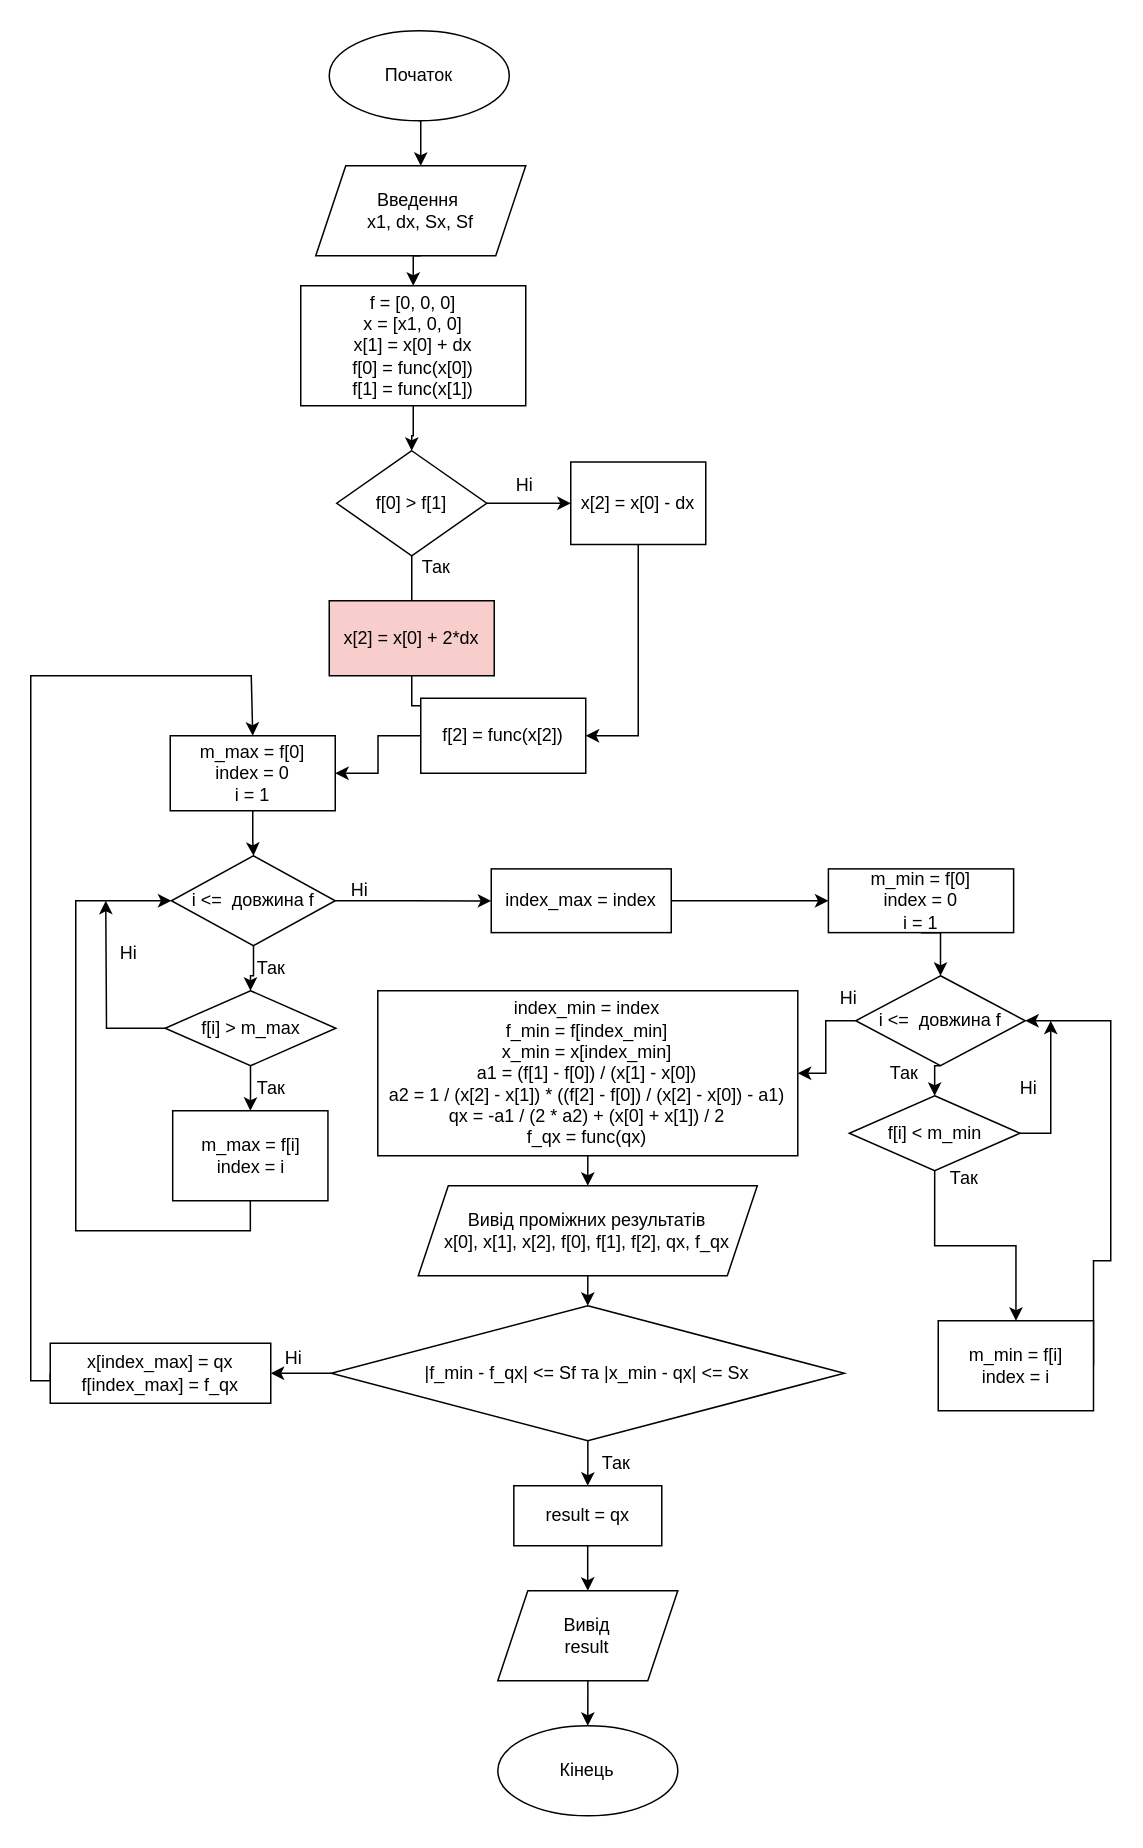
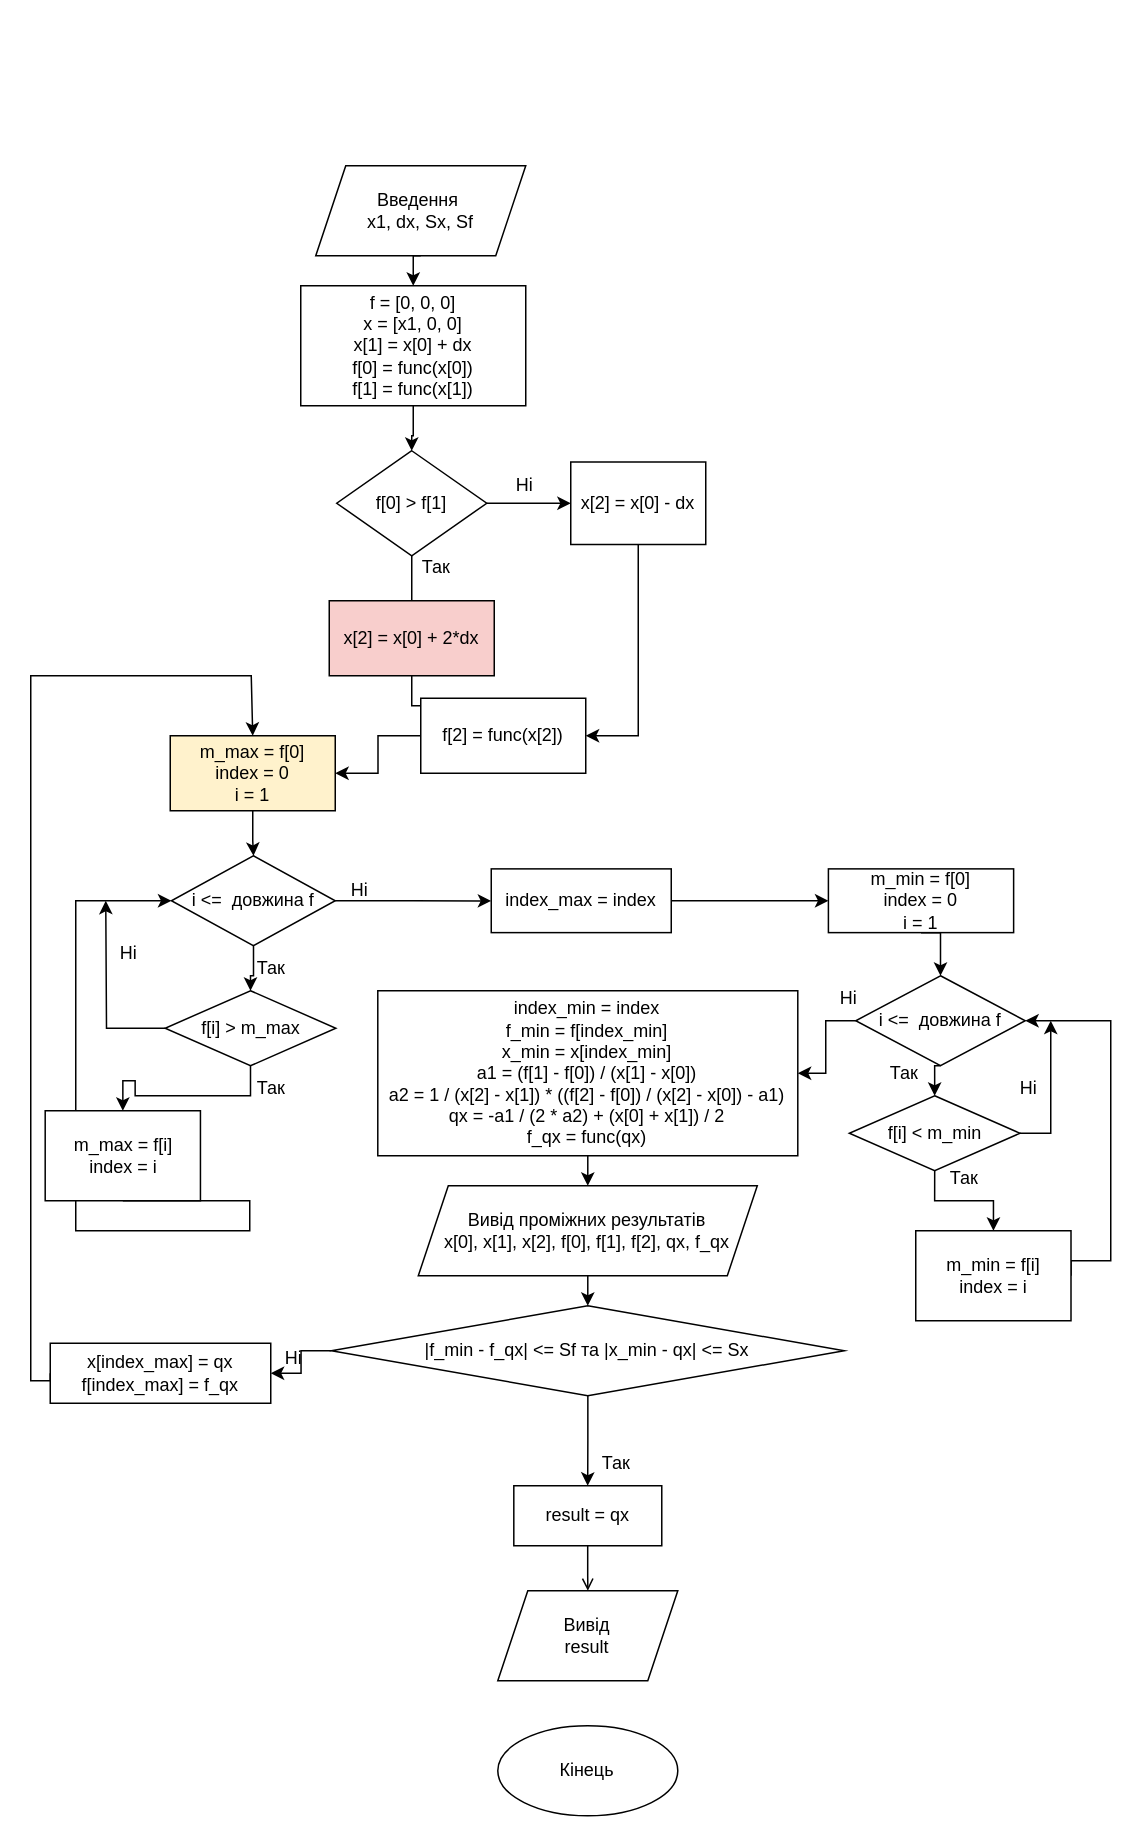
node "Початок": removed
edge "Початок" -> "Введення x1, dx, Sx, Sf": removed
node "m_max = f[0] index = 0 i = 1": fillcolor #ffffff -> #fff2cc
node "m_max = f[i] index = i": moved (250, 1156) -> (123, 1156)
node "m_min = f[i] index = i": moved (1016, 1366) -> (993, 1276)
node "|f_min - f_qx| <= Sf та |x_min - qx| <= Sx": size 513x135 -> 513x90
edge "result = qx" -> "Вивід result": arrowhead classic -> open
edge "Вивід result" -> "Кінець": removed
